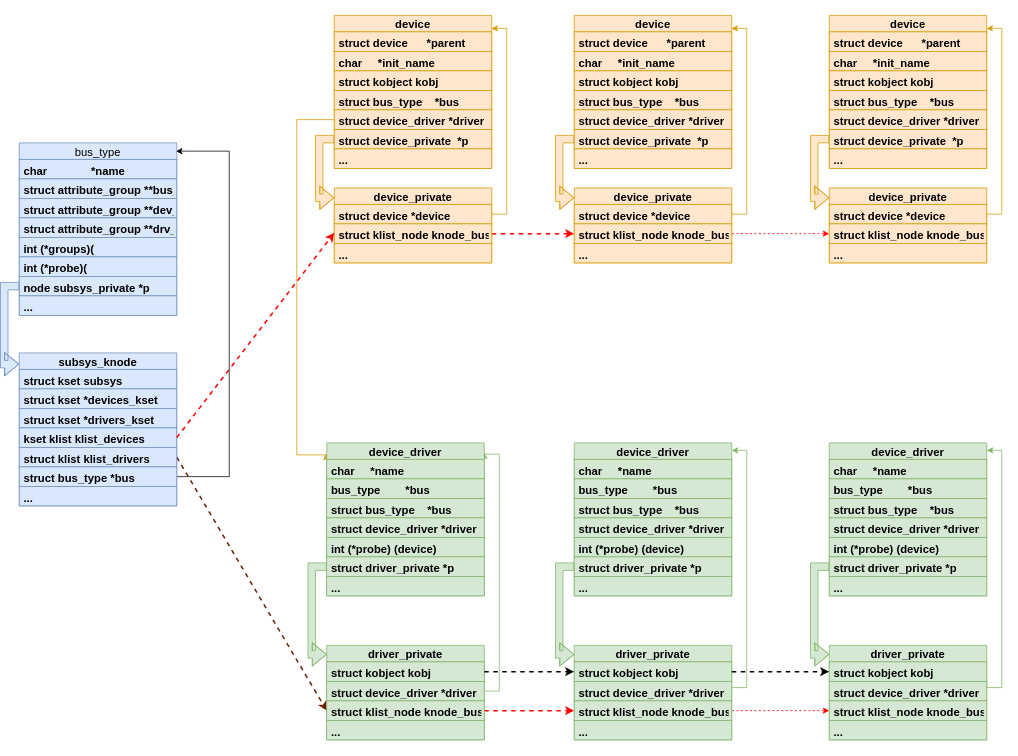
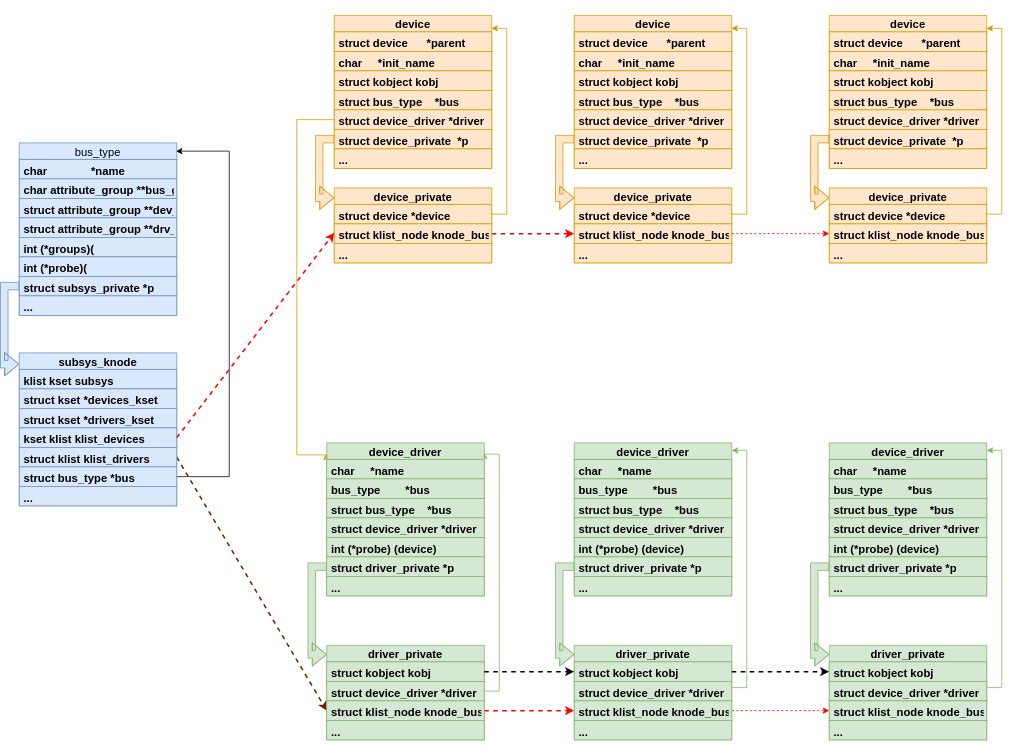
node "struct attribute_group **bus_groups": label "struct attribute_group **bus_groups" -> "char attribute_group **bus_groups"
node "node subsys_private *p": label "node subsys_private *p" -> "struct subsys_private *p"
node "struct kset subsys": label "struct kset subsys" -> "klist kset subsys"
